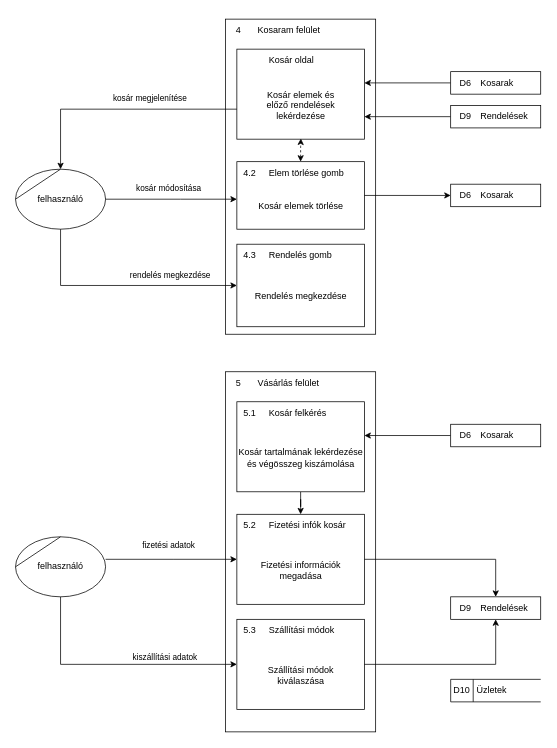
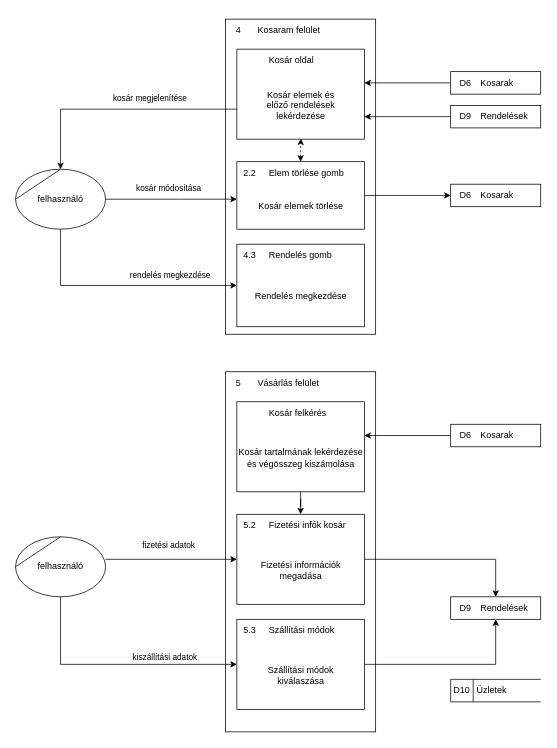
node "4.2": label "4.2" -> "2.2"
node "5.1": removed
